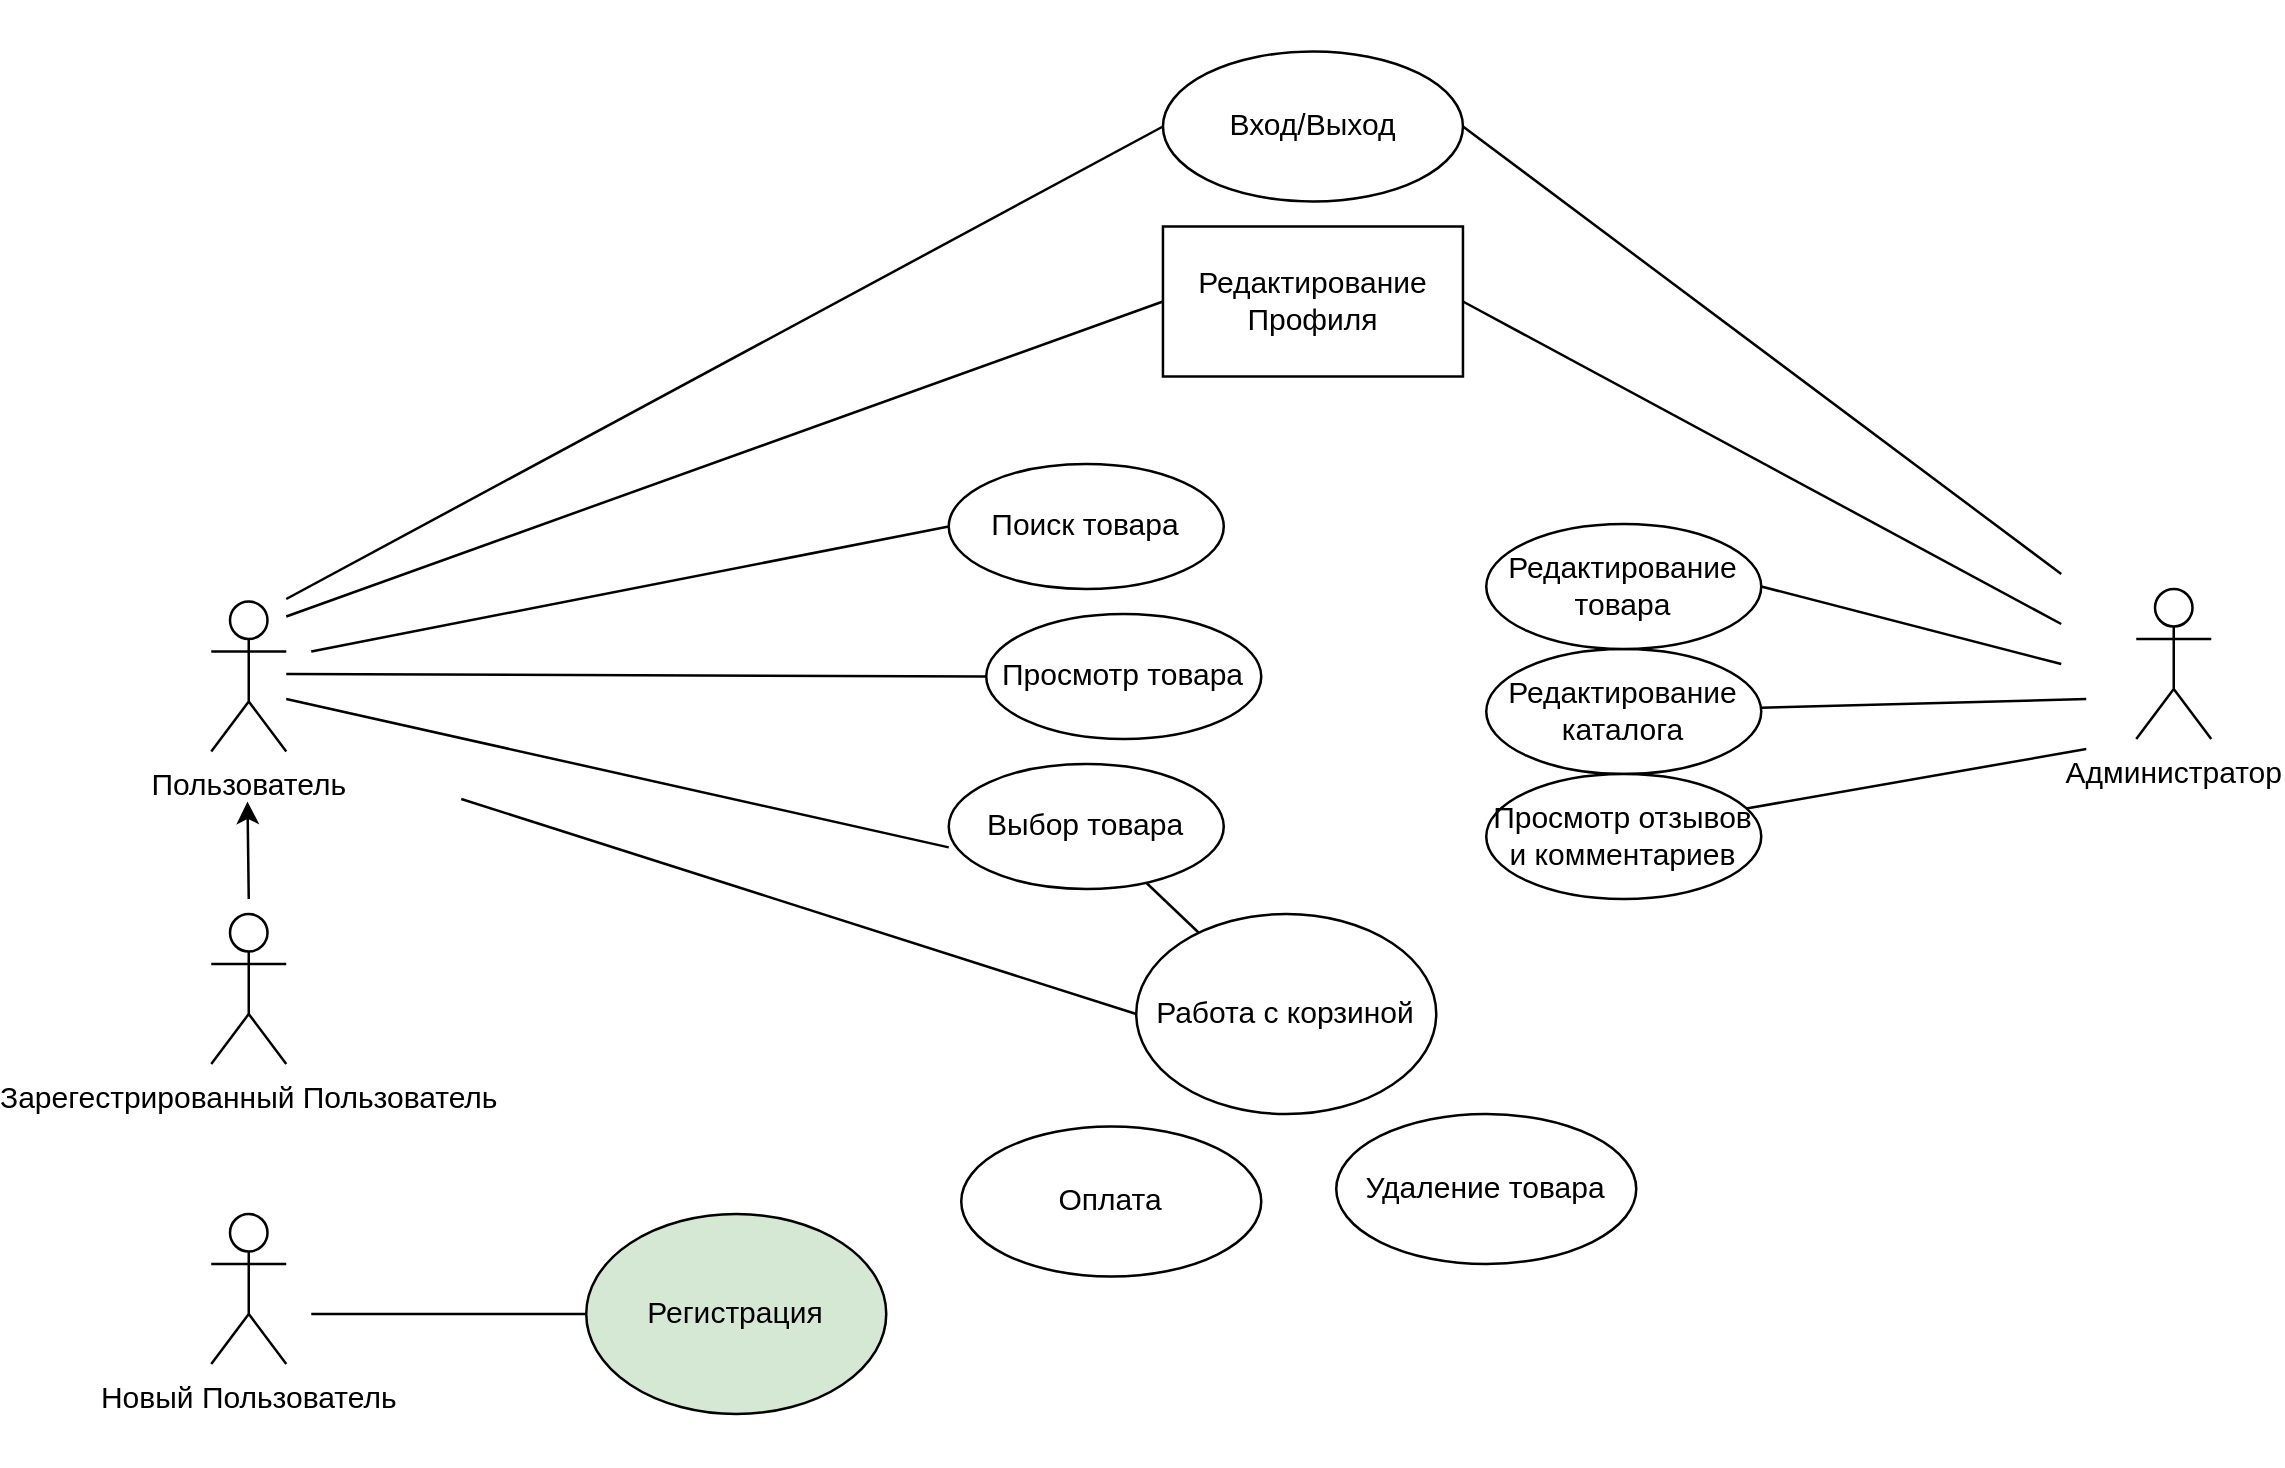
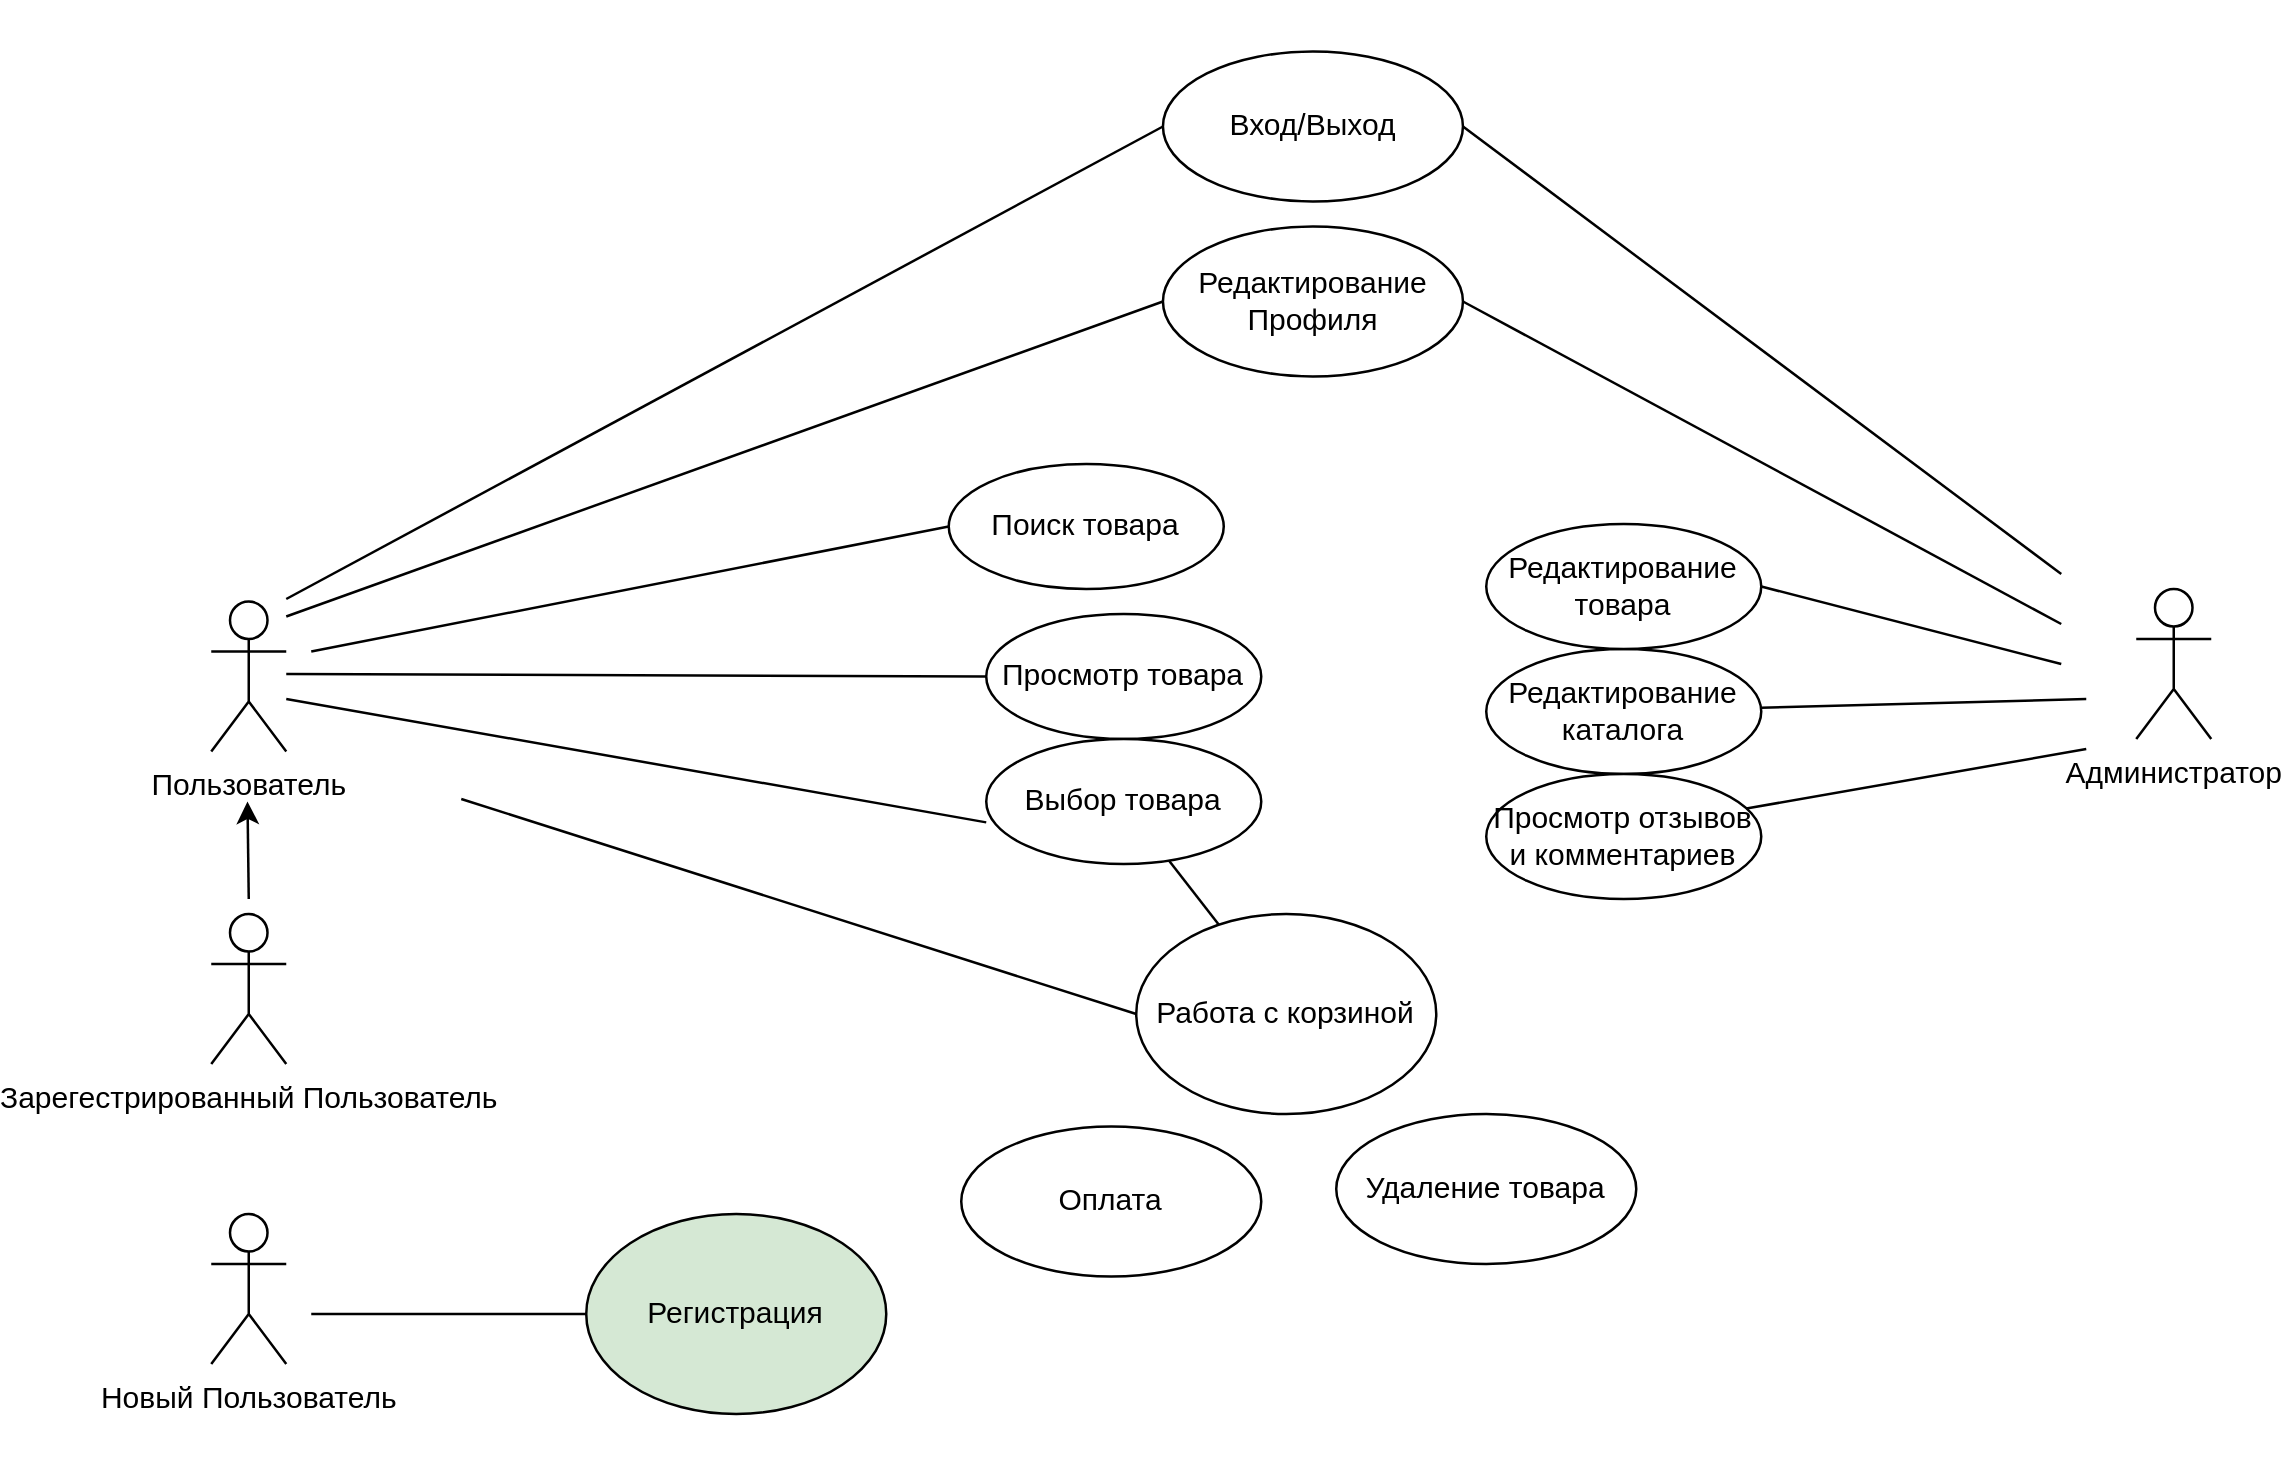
node "Редактирование Профиля": shape rectangle -> ellipse
node "Выбор товара": moved (1086, 826) -> (1124, 801)
